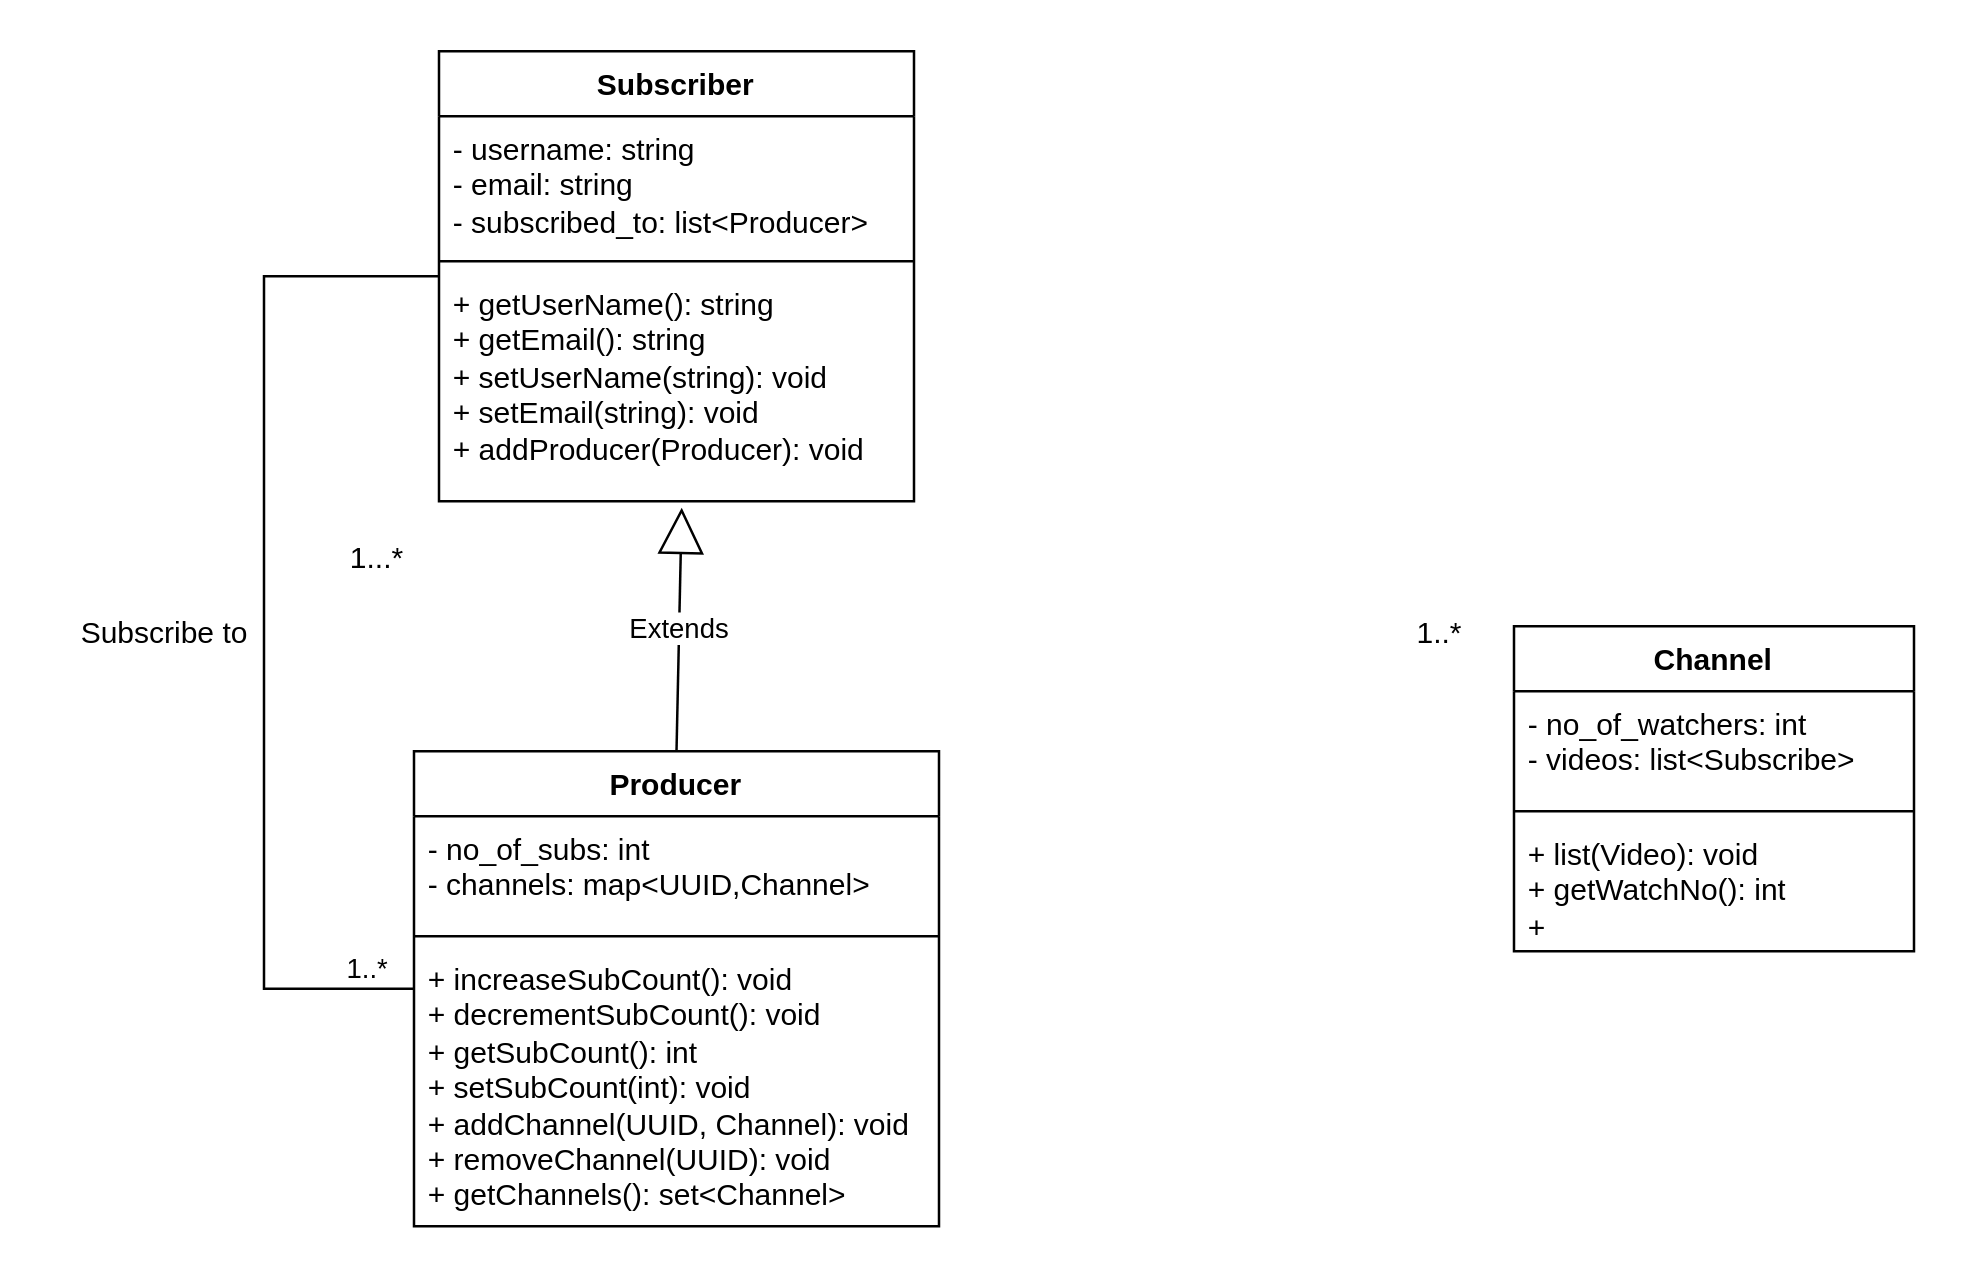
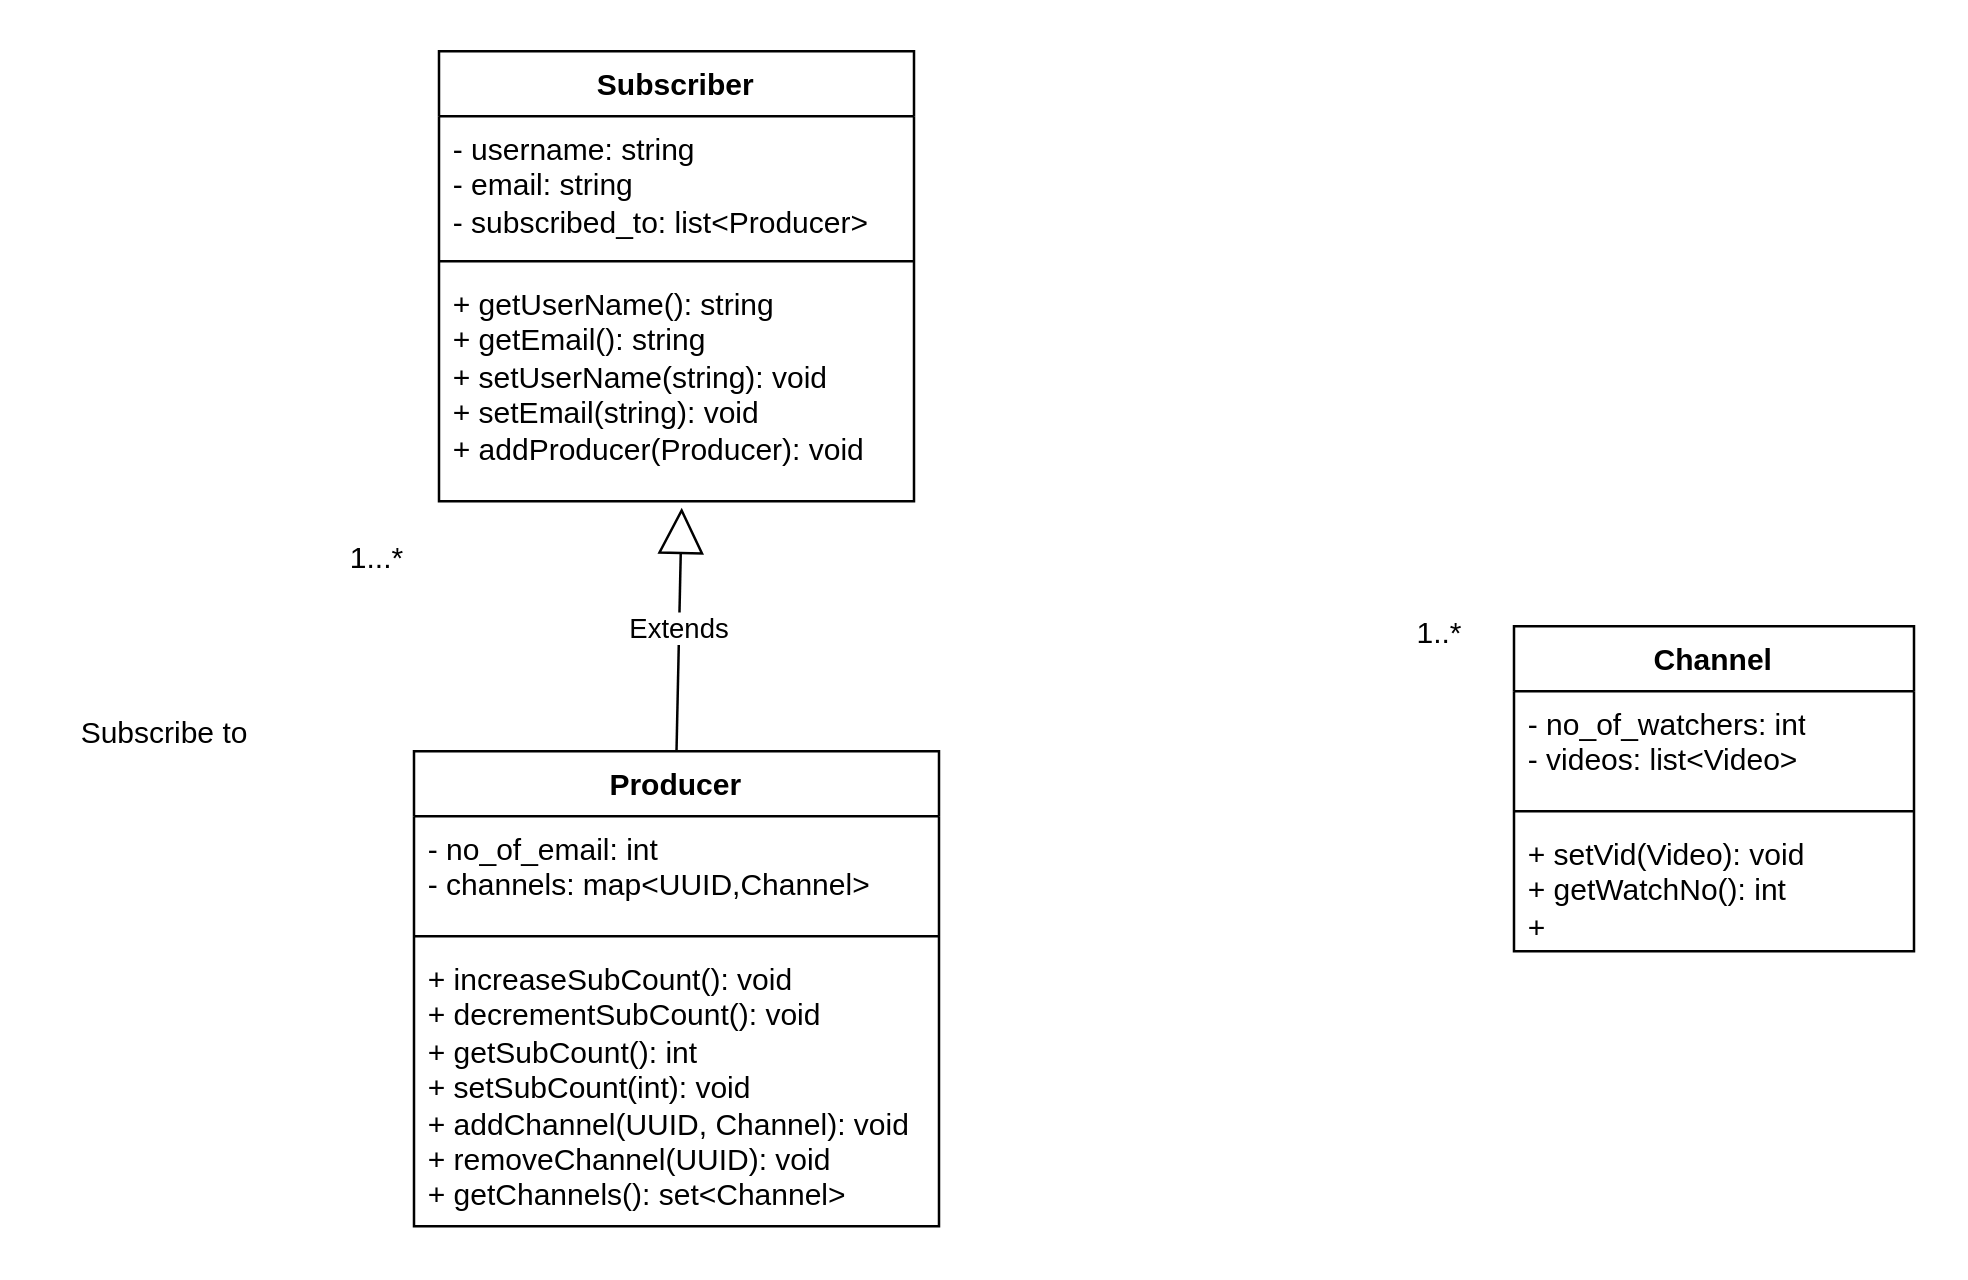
edge "Subscriber" -- "Producer": removed, label "1..*"
node "Subscribe to": moved (164, 634) -> (164, 734)
node "- no_of_watchers: int - videos: list<Subscribe>": label "- no_of_watchers: int - videos: list<Subscribe>" -> "- no_of_watchers: int - videos: list<Video>"
node "- no_of_subs: int - channels: map<UUID,Channel>": label "- no_of_subs: int - channels: map<UUID,Channel>" -> "- no_of_email: int - channels: map<UUID,Channel>"
node "+ list(Video): void + getWatchNo(): int +": label "+ list(Video): void + getWatchNo(): int +" -> "+ setVid(Video): void + getWatchNo(): int +"
